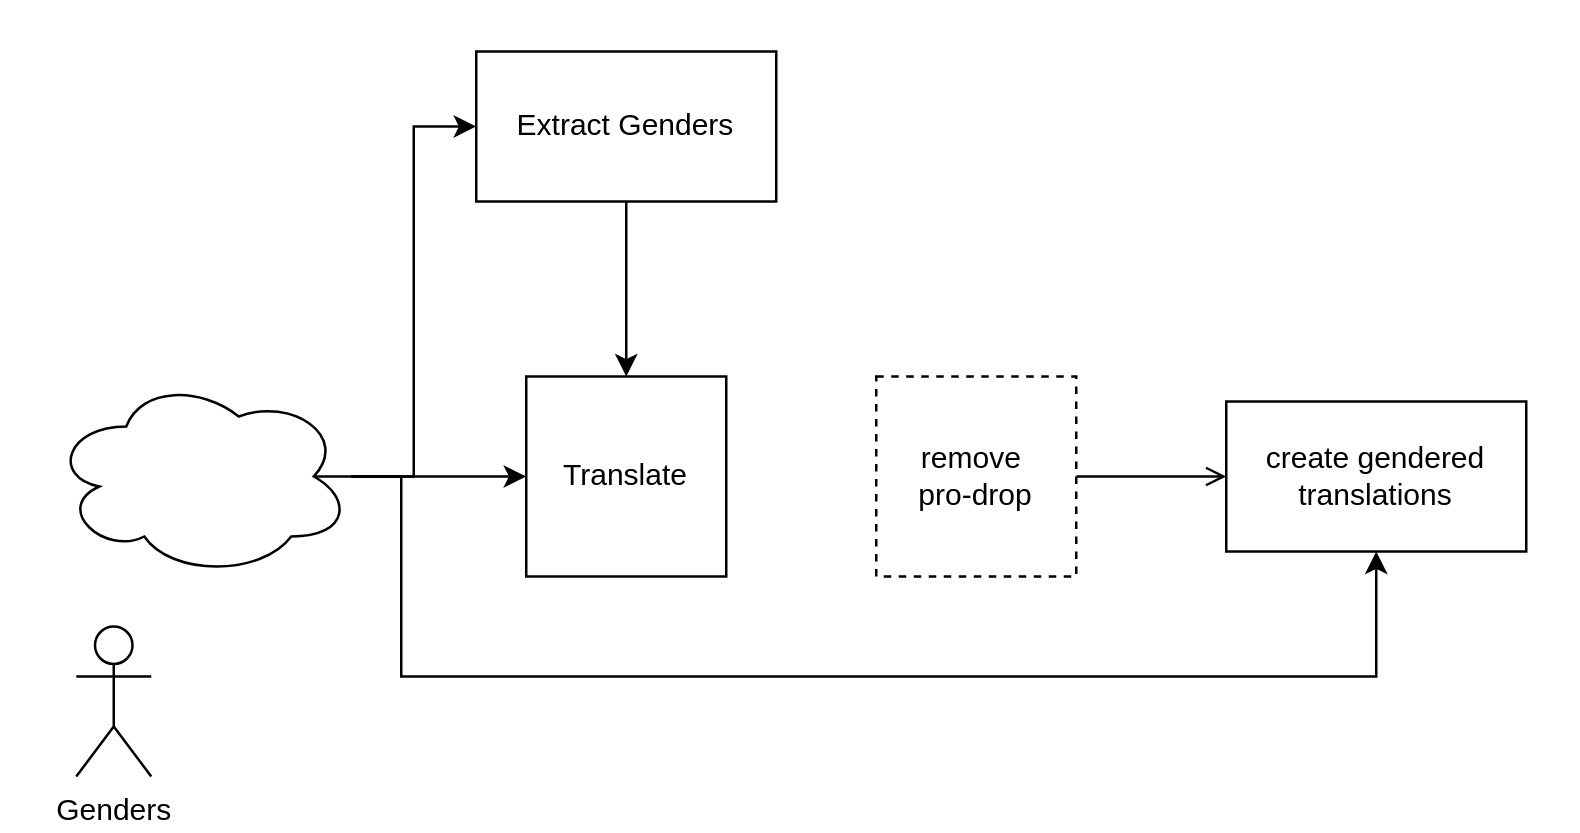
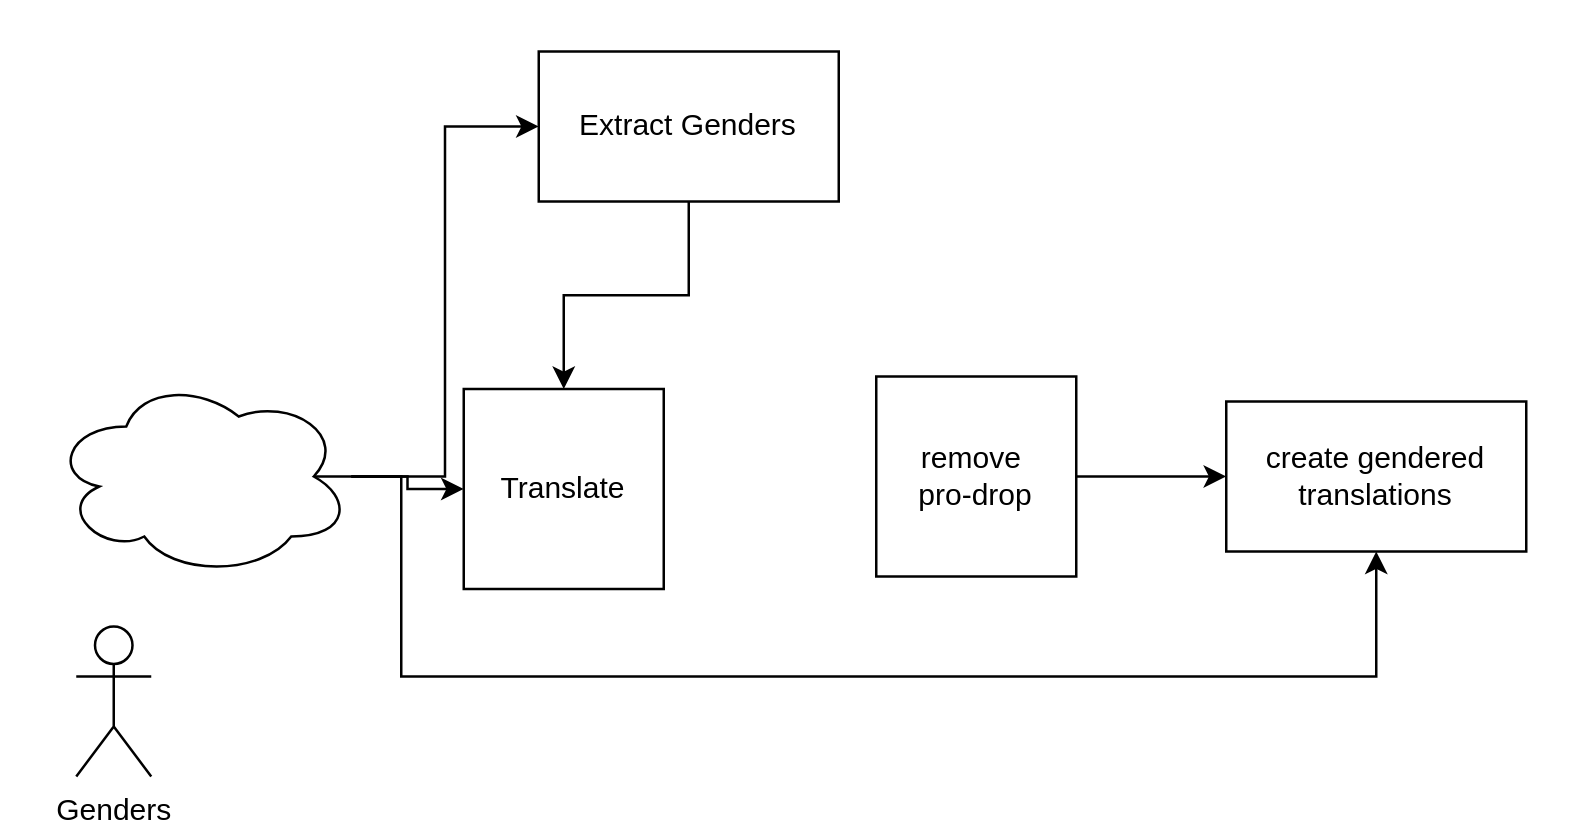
node "Extract Genders": moved (626, 126) -> (689, 126)
node "Translate": moved (626, 476) -> (564, 489)
node "remove pro-drop": style dashed -> solid
edge "remove pro-drop" -> "create gendered translations": arrowhead open -> classic
